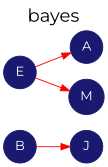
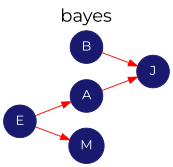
edge "A" -> "J": added
